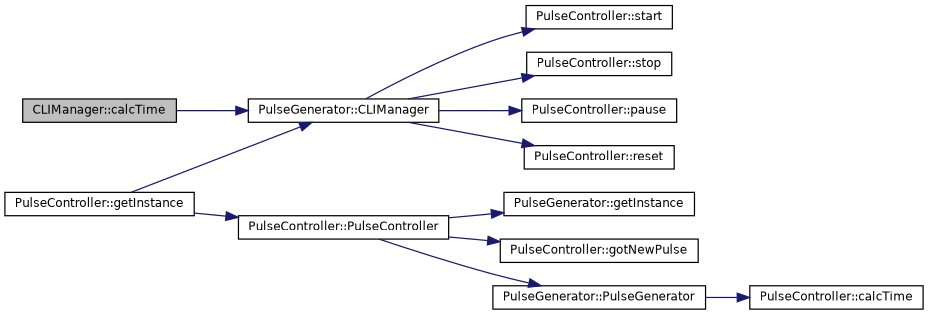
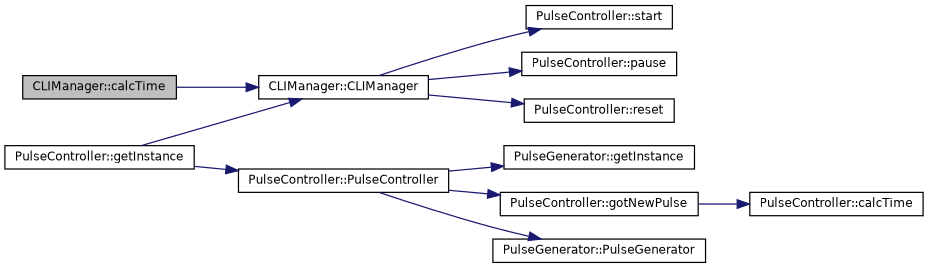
node "PulseController::stop": removed
node "PulseGenerator::CLIManager": label "PulseGenerator::CLIManager" -> "CLIManager::CLIManager"
edge "PulseGenerator::PulseGenerator" -> "PulseController::calcTime": now "PulseController::gotNewPulse" -> "PulseController::calcTime"
